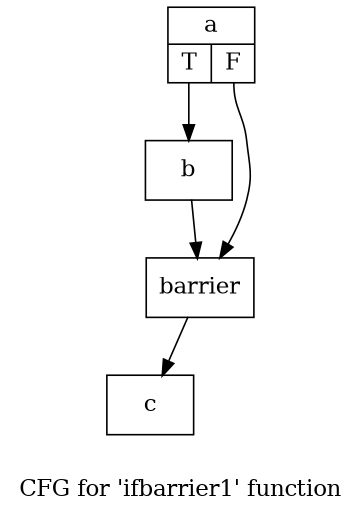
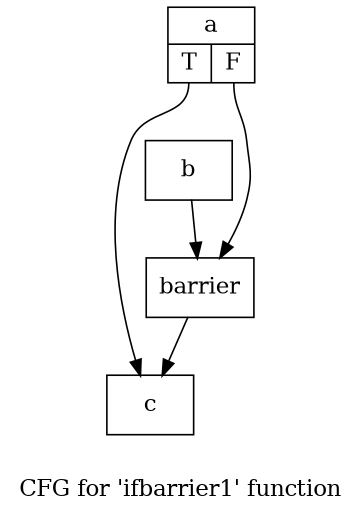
edge "a" -> "b": now "a" -> "c"
